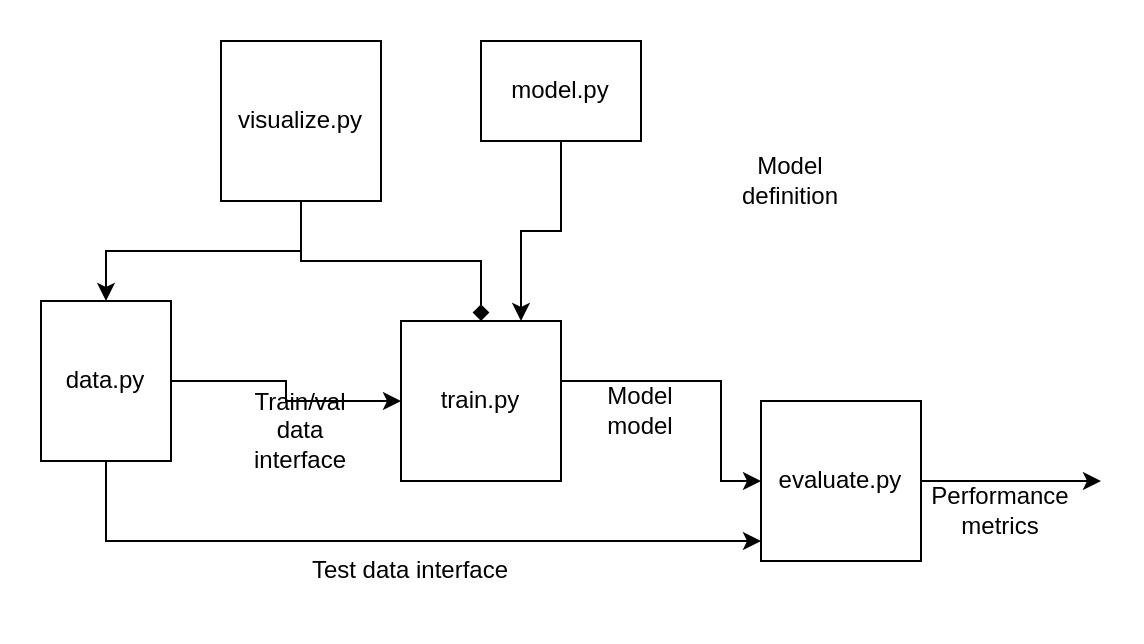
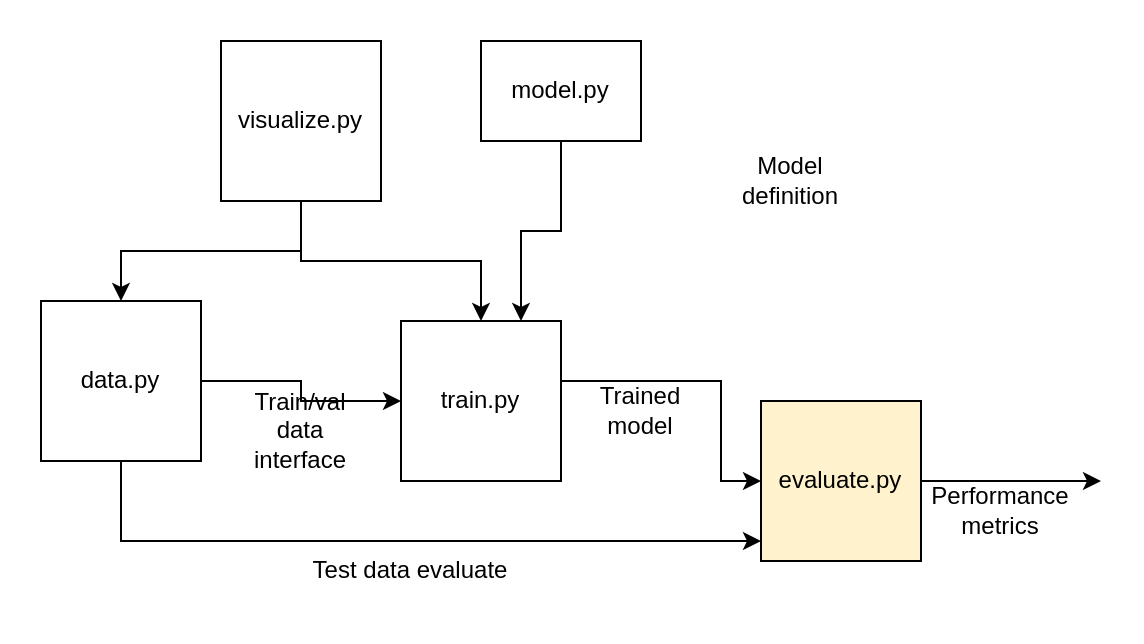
edge "visualize.py" -> "train.py": arrowhead diamond -> classic
node "data.py": size 130x160 -> 160x160
node "Model model": label "Model model" -> "Trained model"
node "evaluate.py": fillcolor #ffffff -> #fff2cc
node "Test data interface": label "Test data interface" -> "Test data evaluate"
